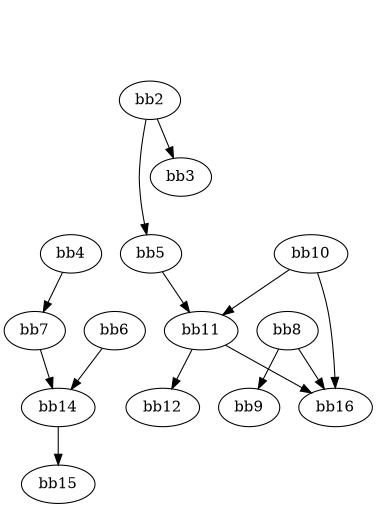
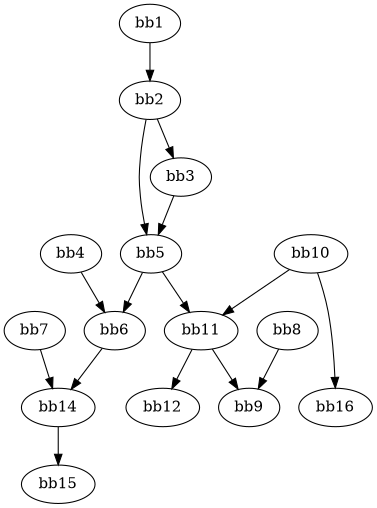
node "bb1": added
edge "bb3" -> "bb5": added
edge "bb4" -> "bb7": now "bb4" -> "bb6"
edge "bb5" -> "bb6": added
edge "bb8" -> "bb16": removed
edge "bb11" -> "bb16": now "bb11" -> "bb9"
